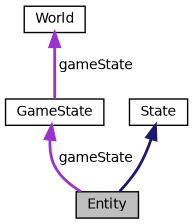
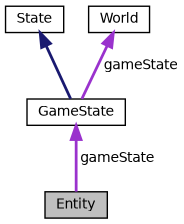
edge "Entity" -> "State": now "GameState" -> "State"
